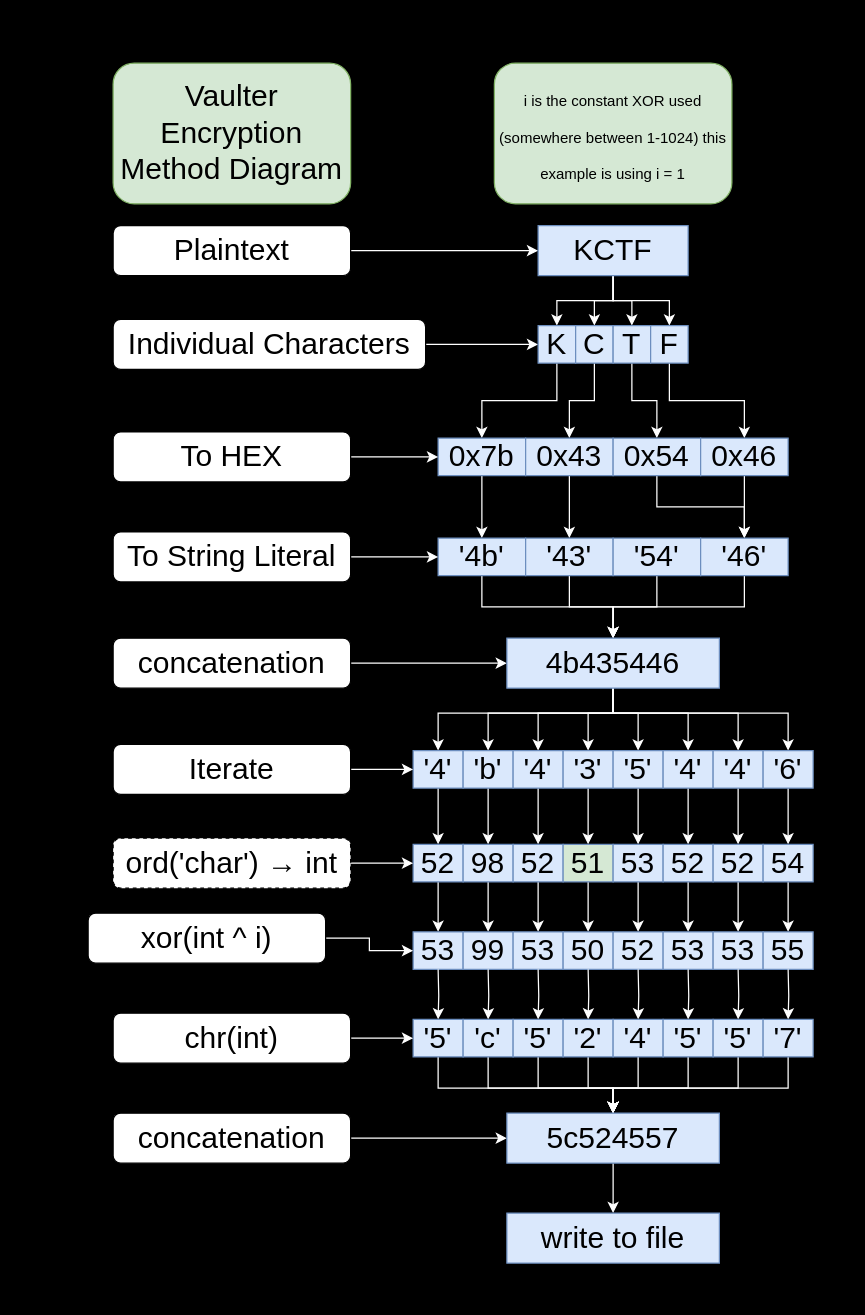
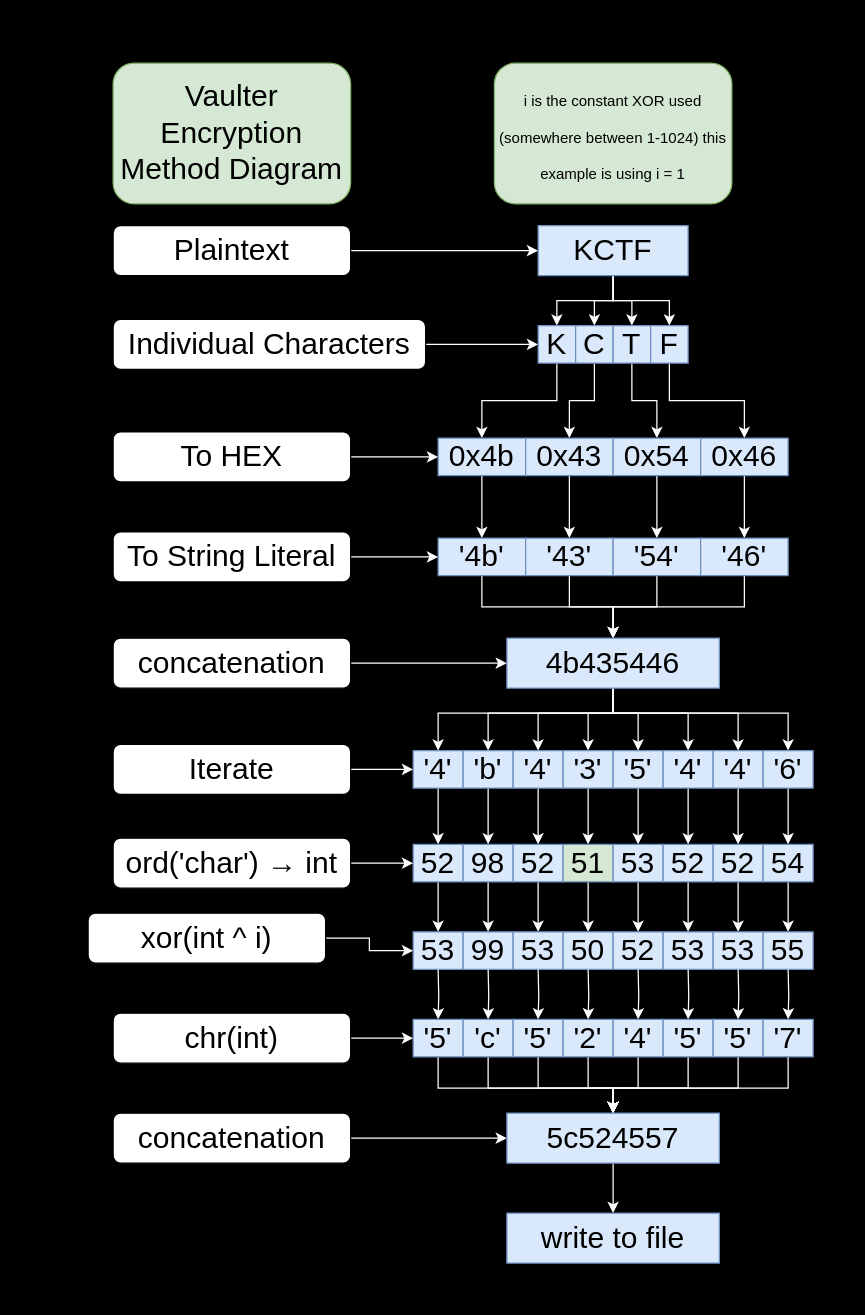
node "0x7b": label "0x7b" -> "0x4b"
edge "0x54" -> "'46'": now "0x54" -> "'54'"
node "ord('char') → int": style dashed -> solid
